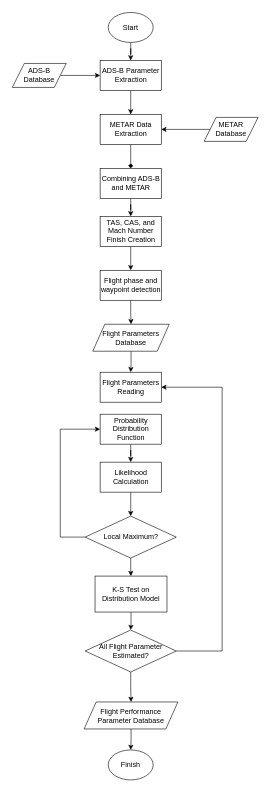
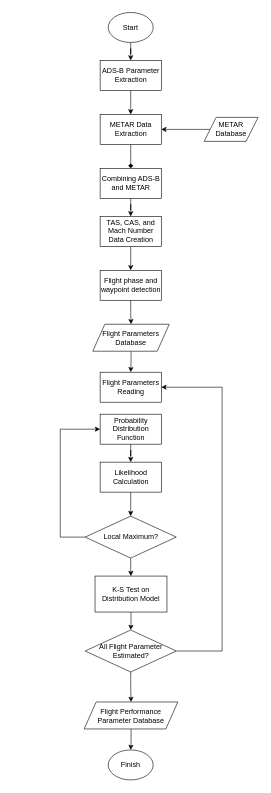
node "ADS-B Database": removed
edge "ADS-B Database" -> "ADS-B Parameter Extraction": removed
node "TAS, CAS, and Mach Number Finish Creation": label "TAS, CAS, and Mach Number Finish Creation" -> "TAS, CAS, and Mach Number Data Creation"
